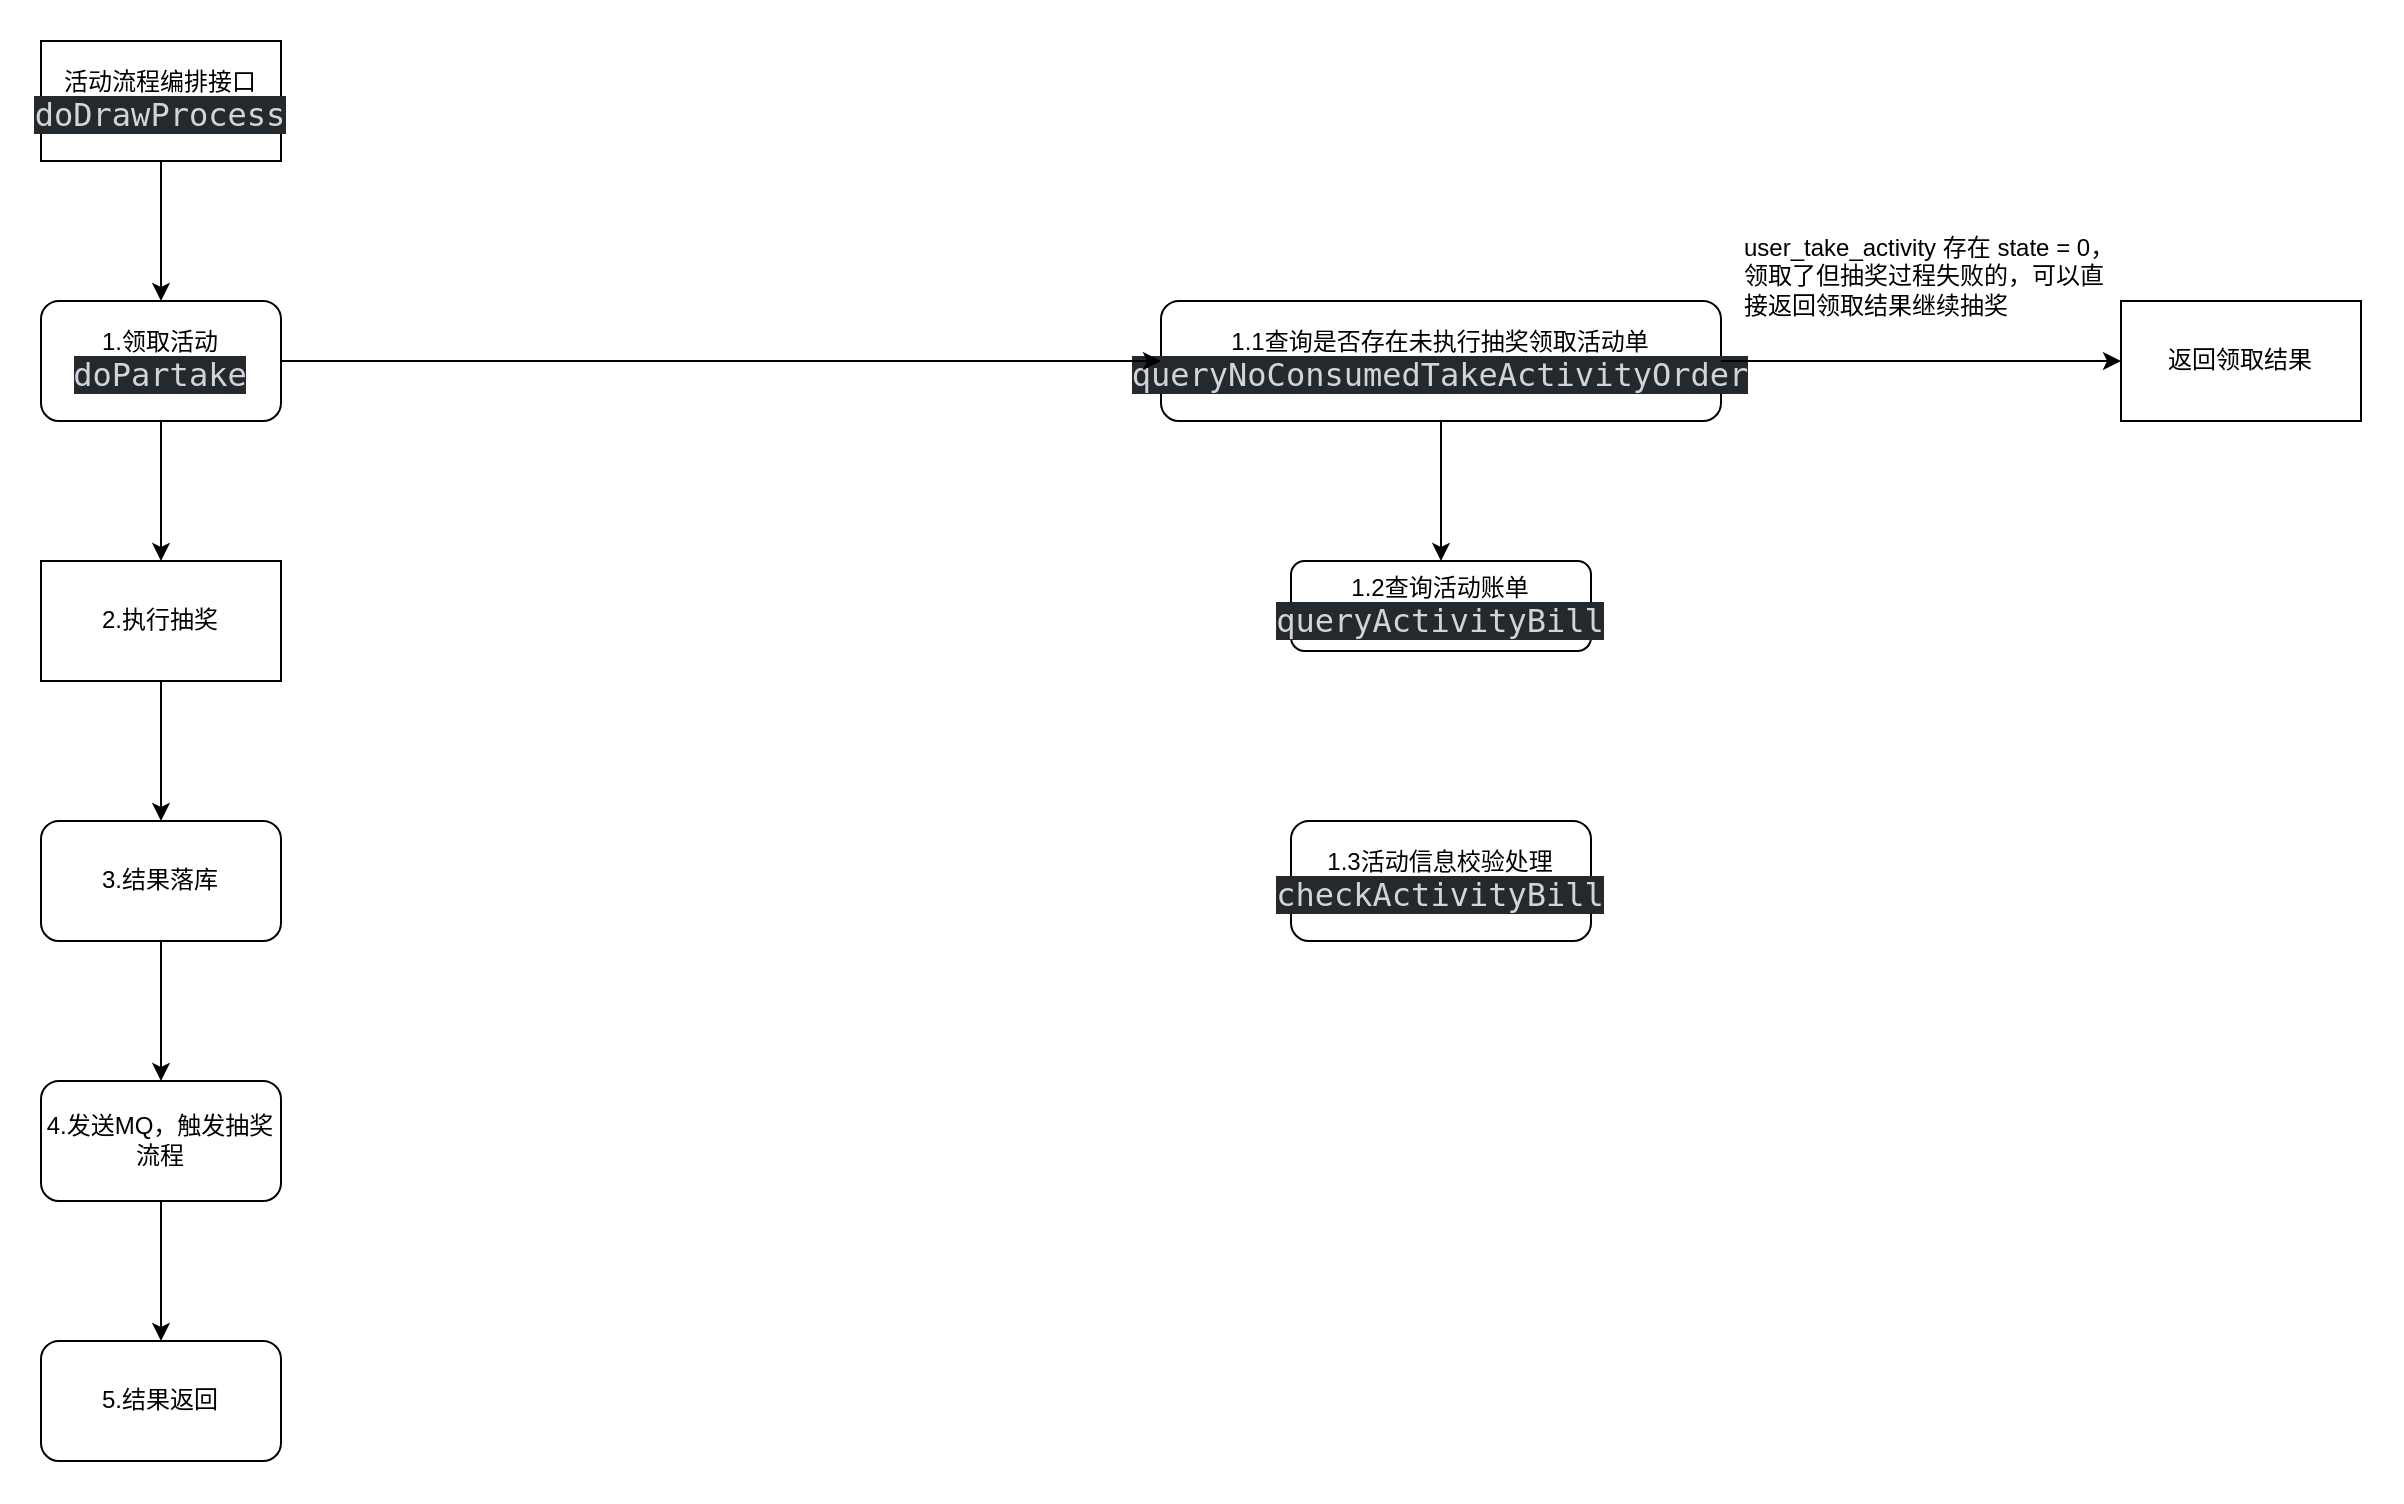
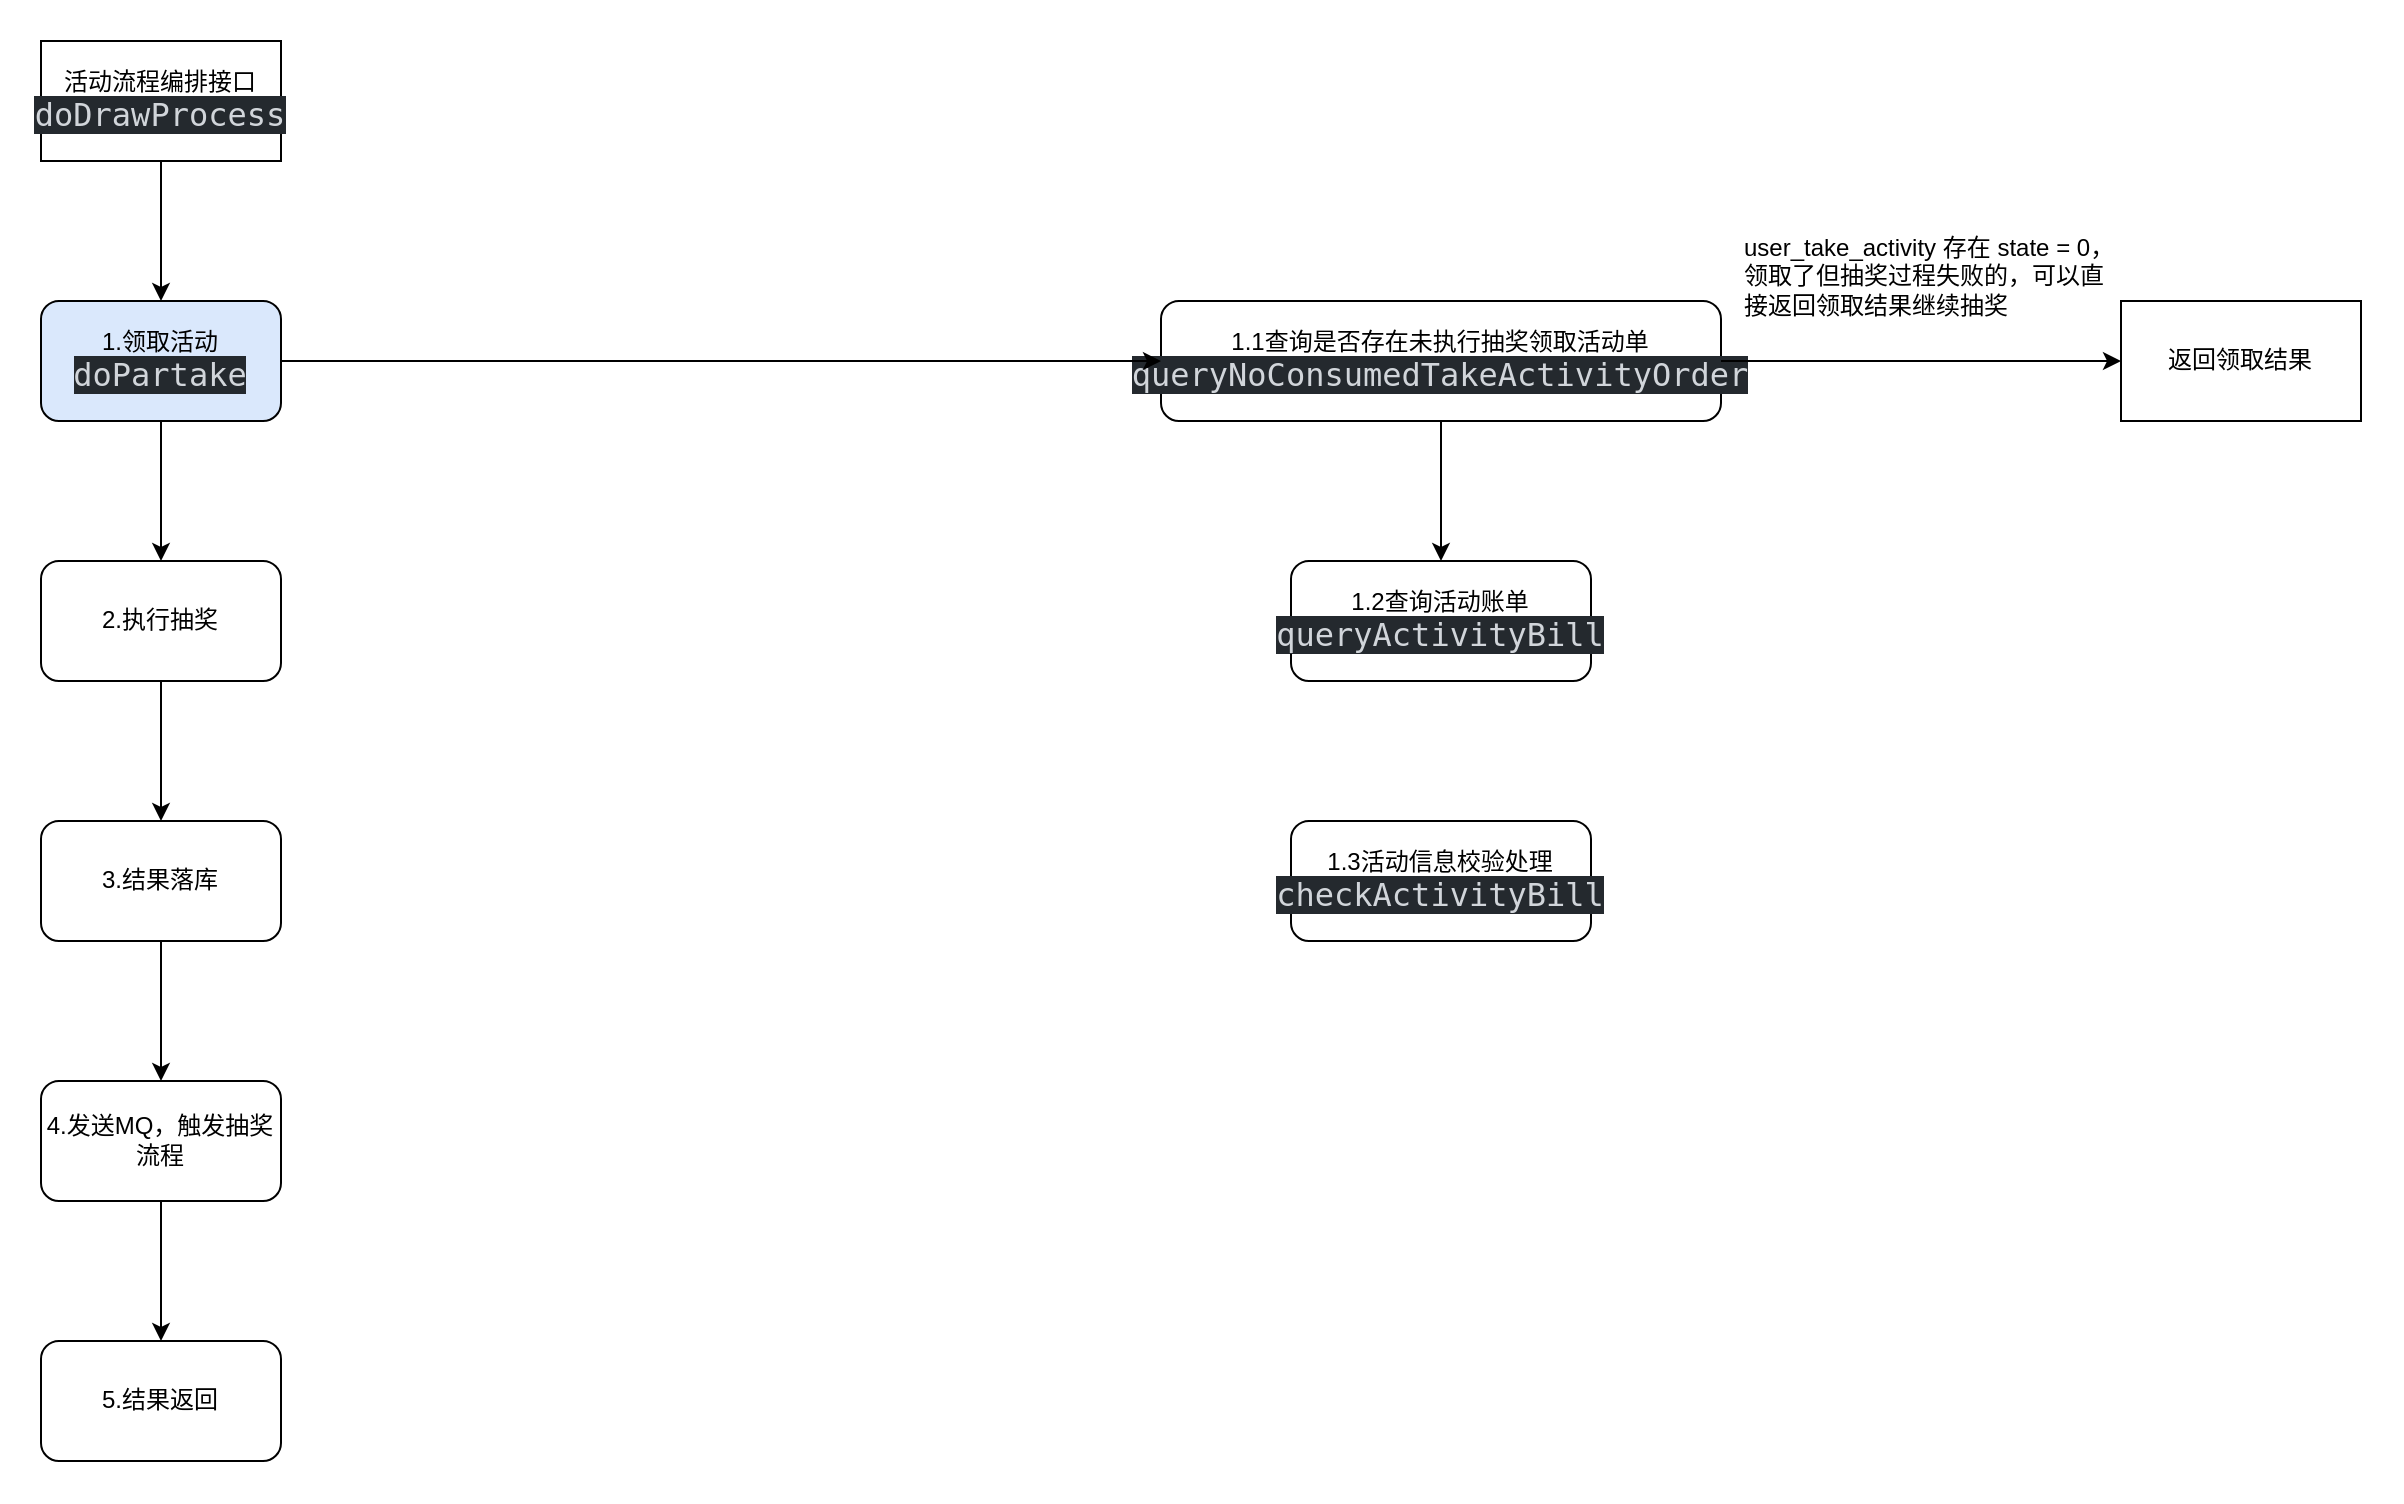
node "1.领取活动 doPartake": fillcolor #ffffff -> #dae8fc
node "1.2查询活动账单 queryActivityBill": size 300x90 -> 300x120
node "2.执行抽奖": shape rectangle -> rounded rectangle
